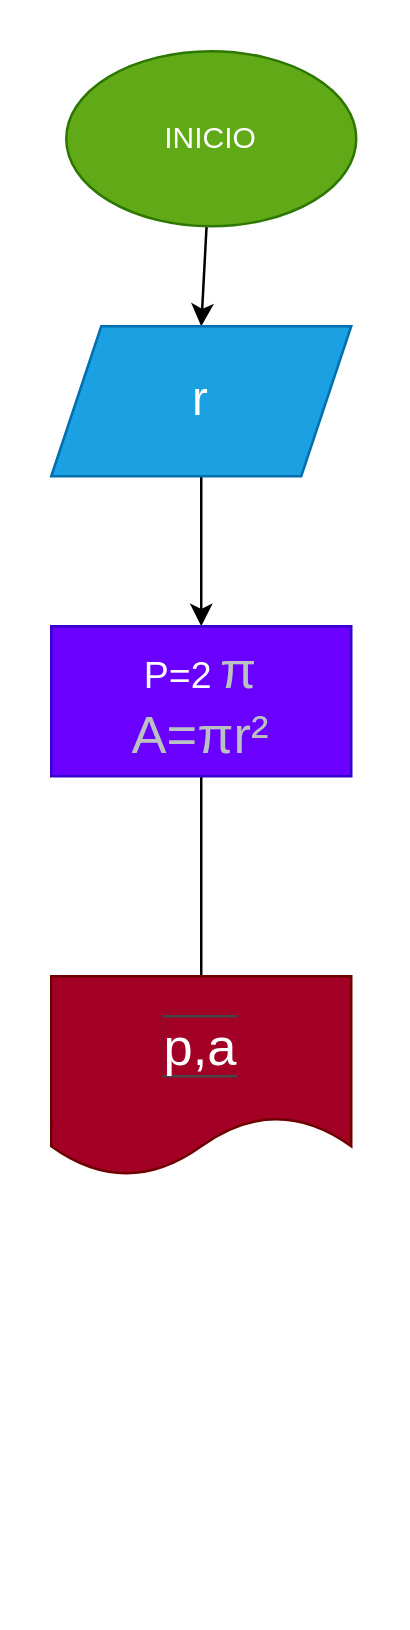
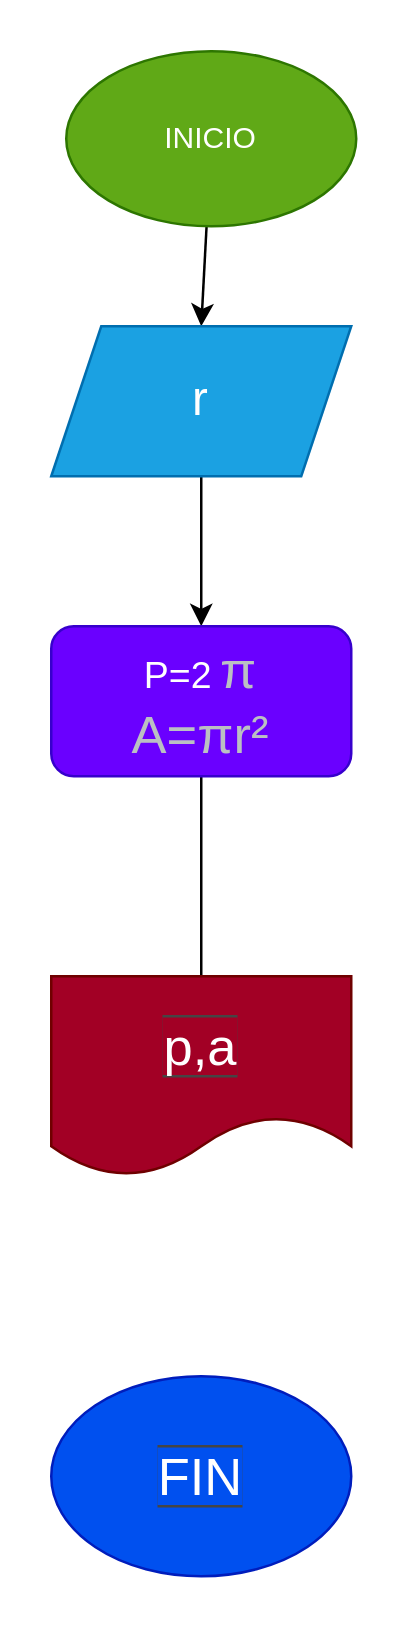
node "P=2 π A=πr²": shape rectangle -> rounded rectangle
node "FIN": added
